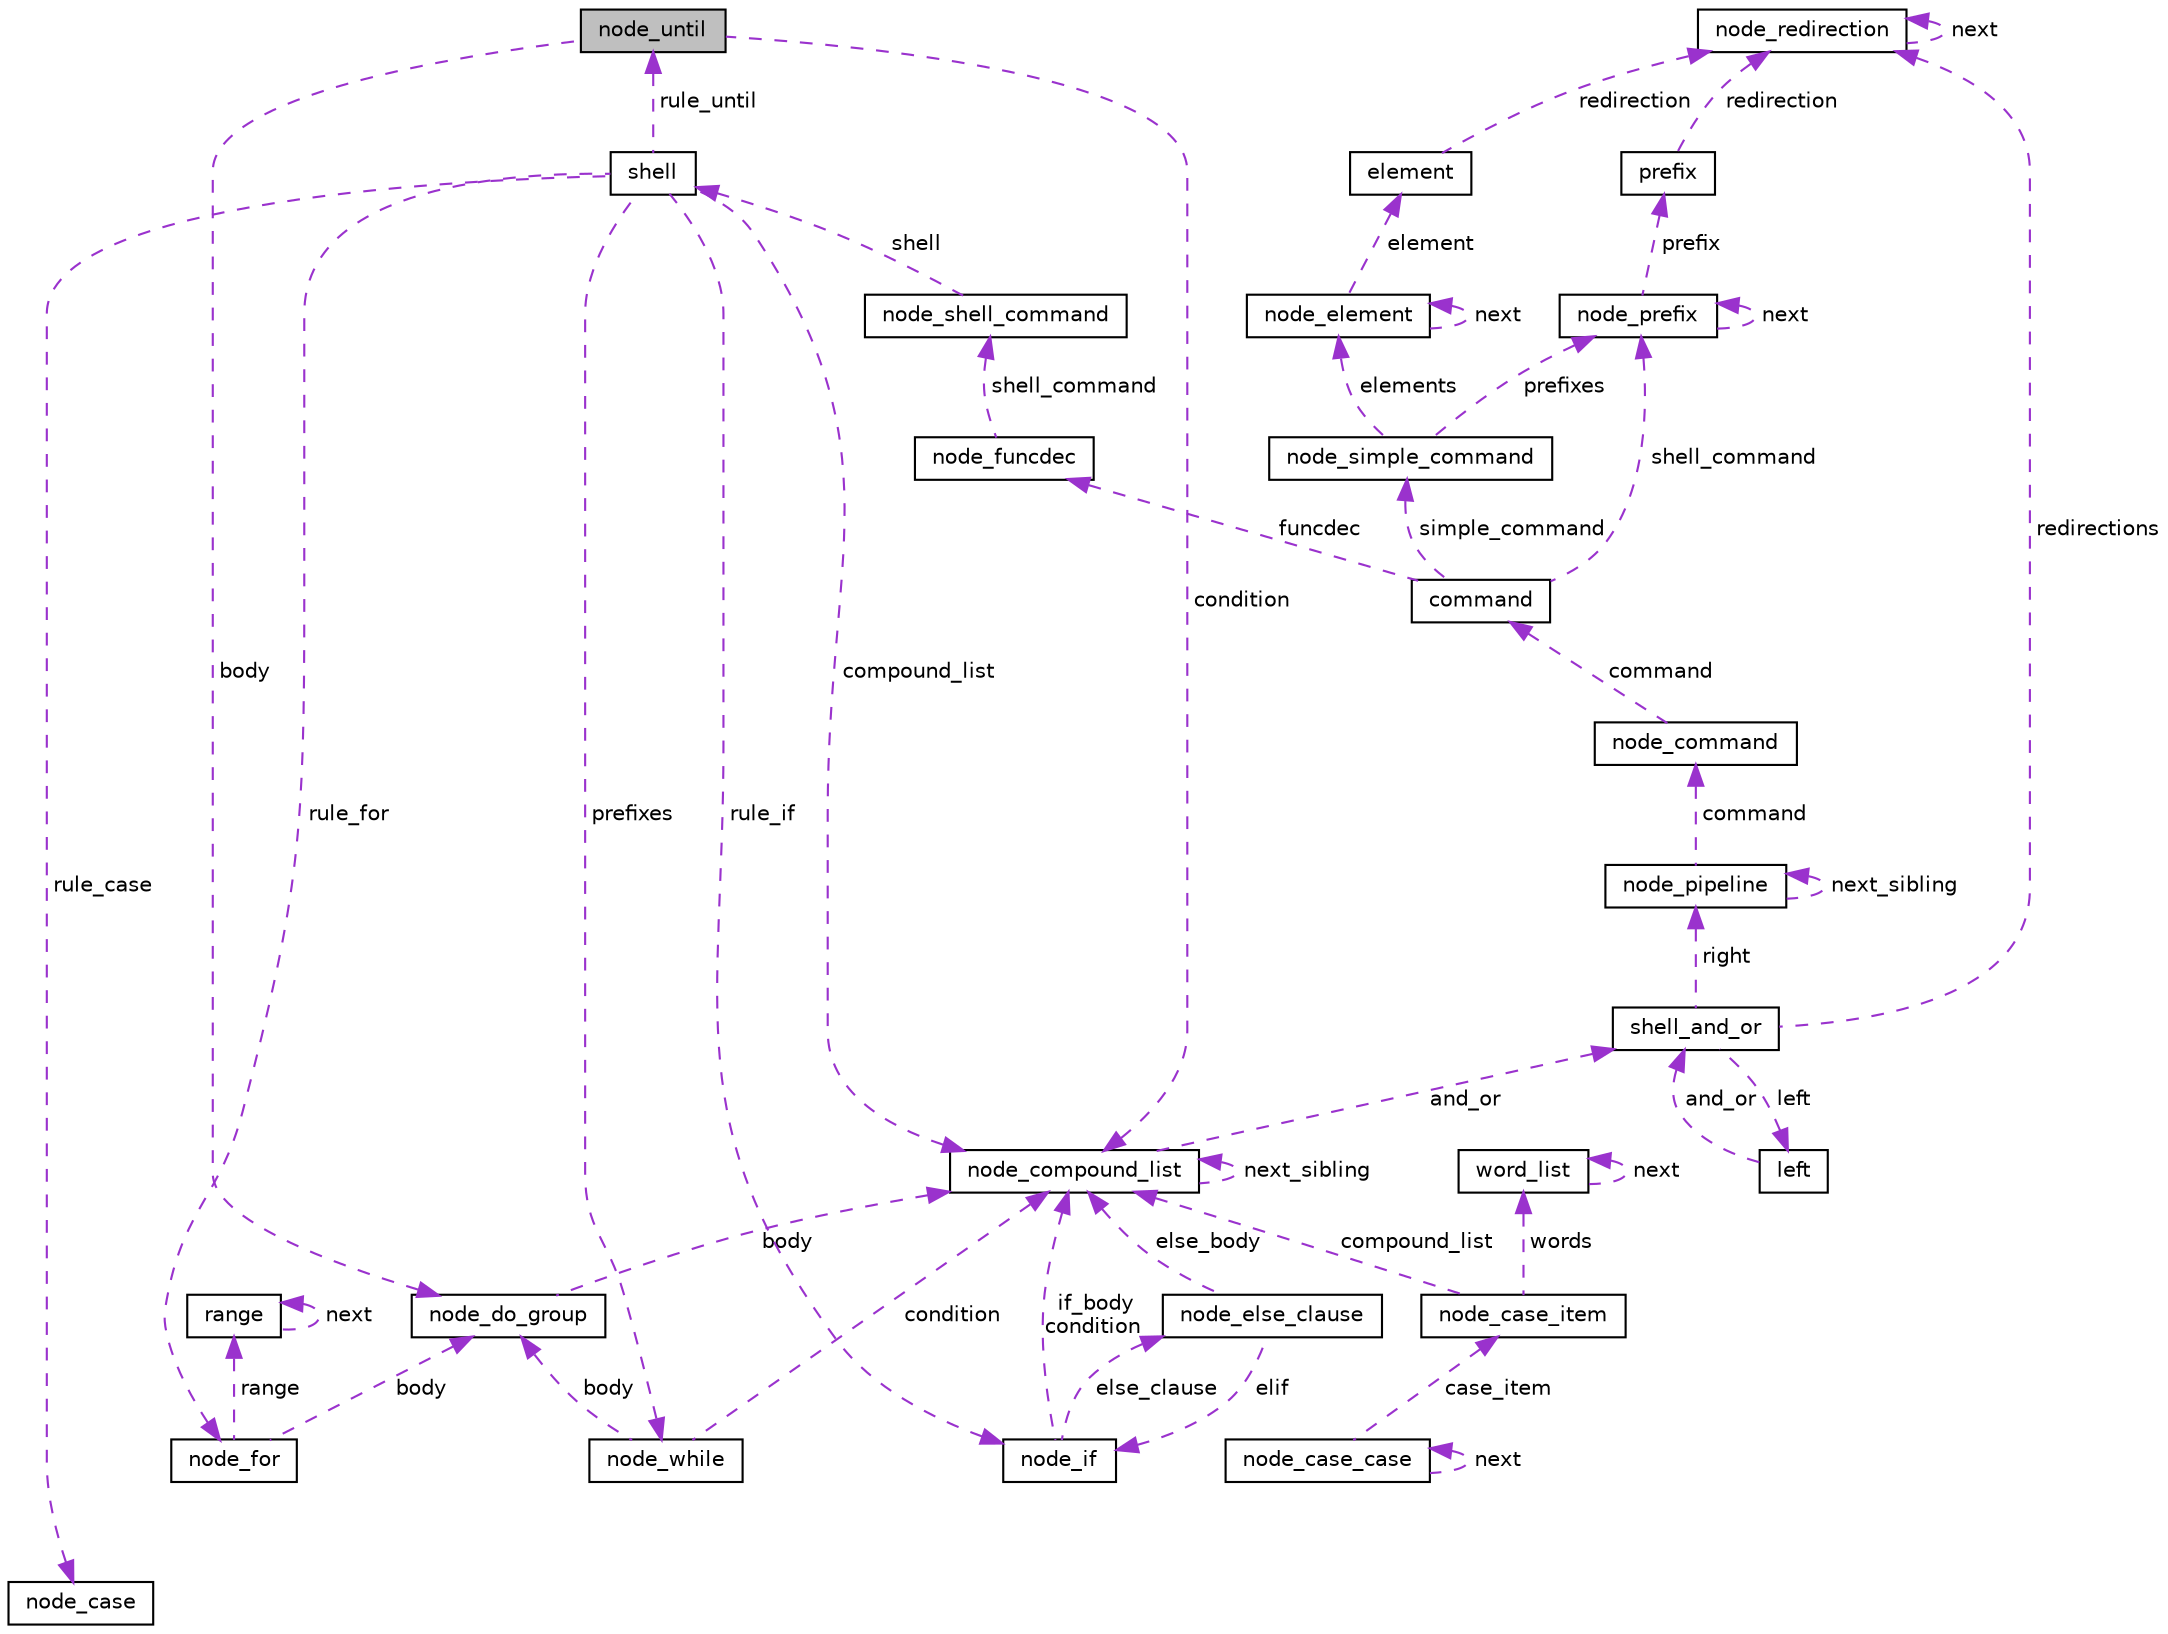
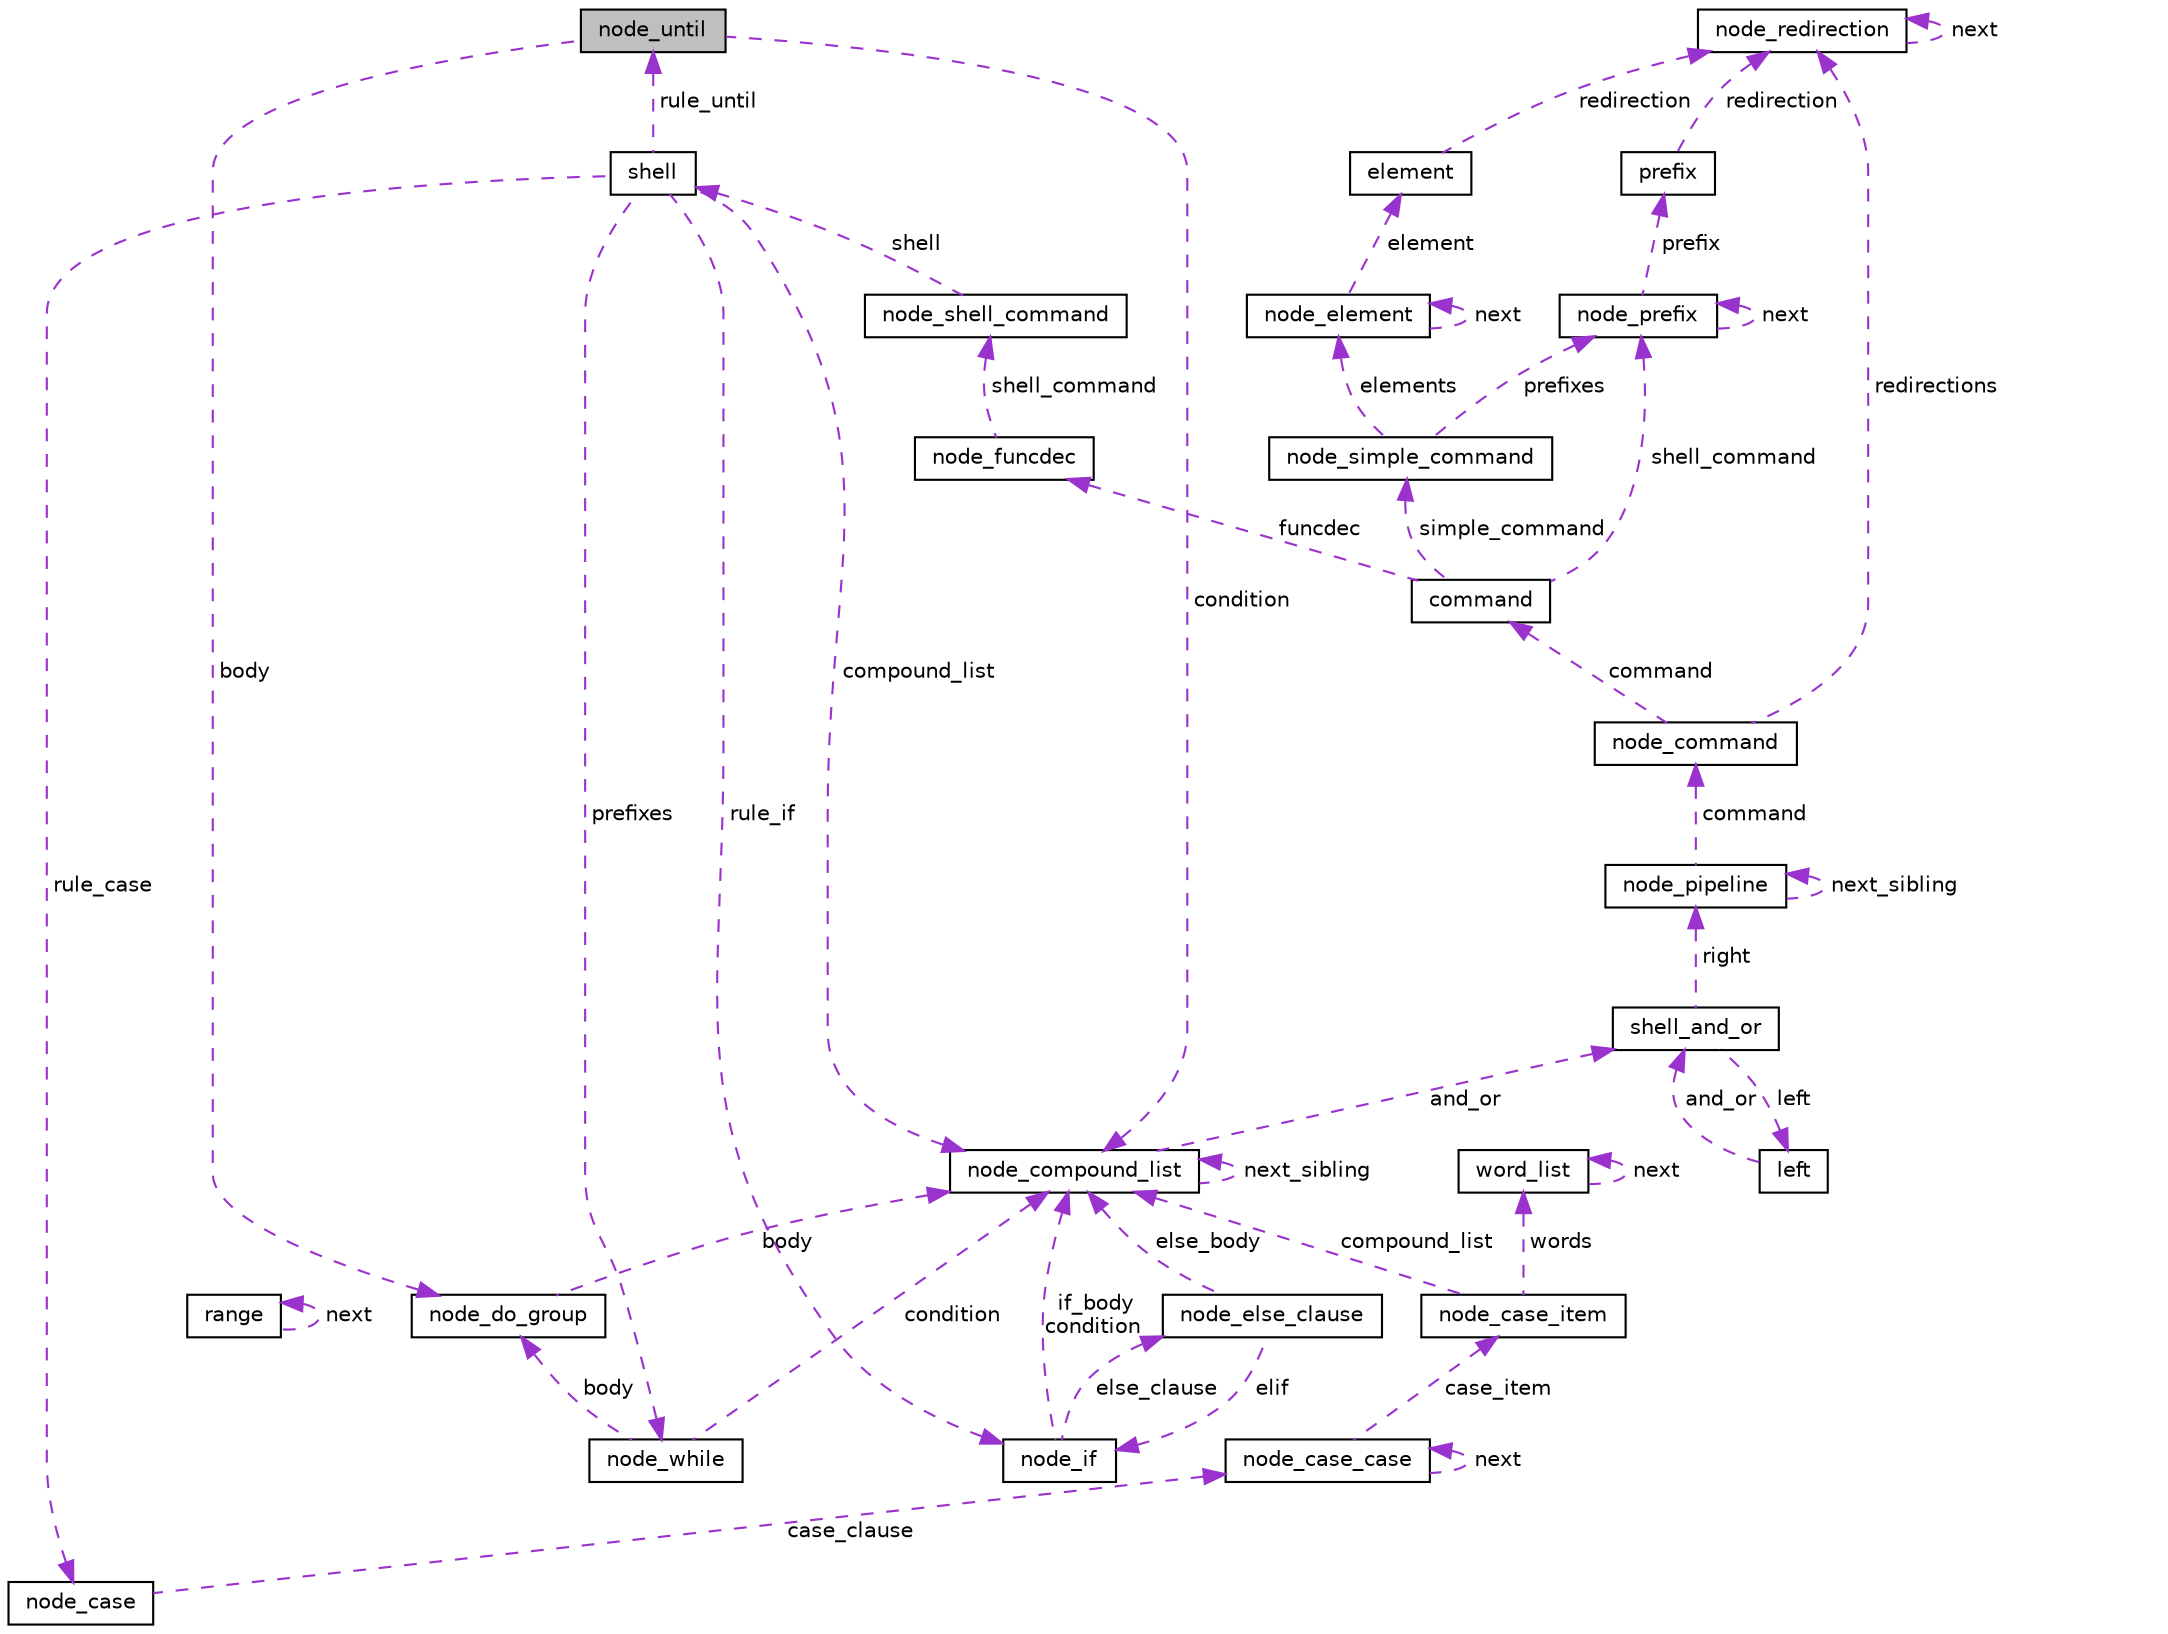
edge "shell_and_or" -> "node_redirection": now "node_command" -> "node_redirection"
node "node_for": removed
edge "node_case" -> "node_case_case": added, label "case_clause"
